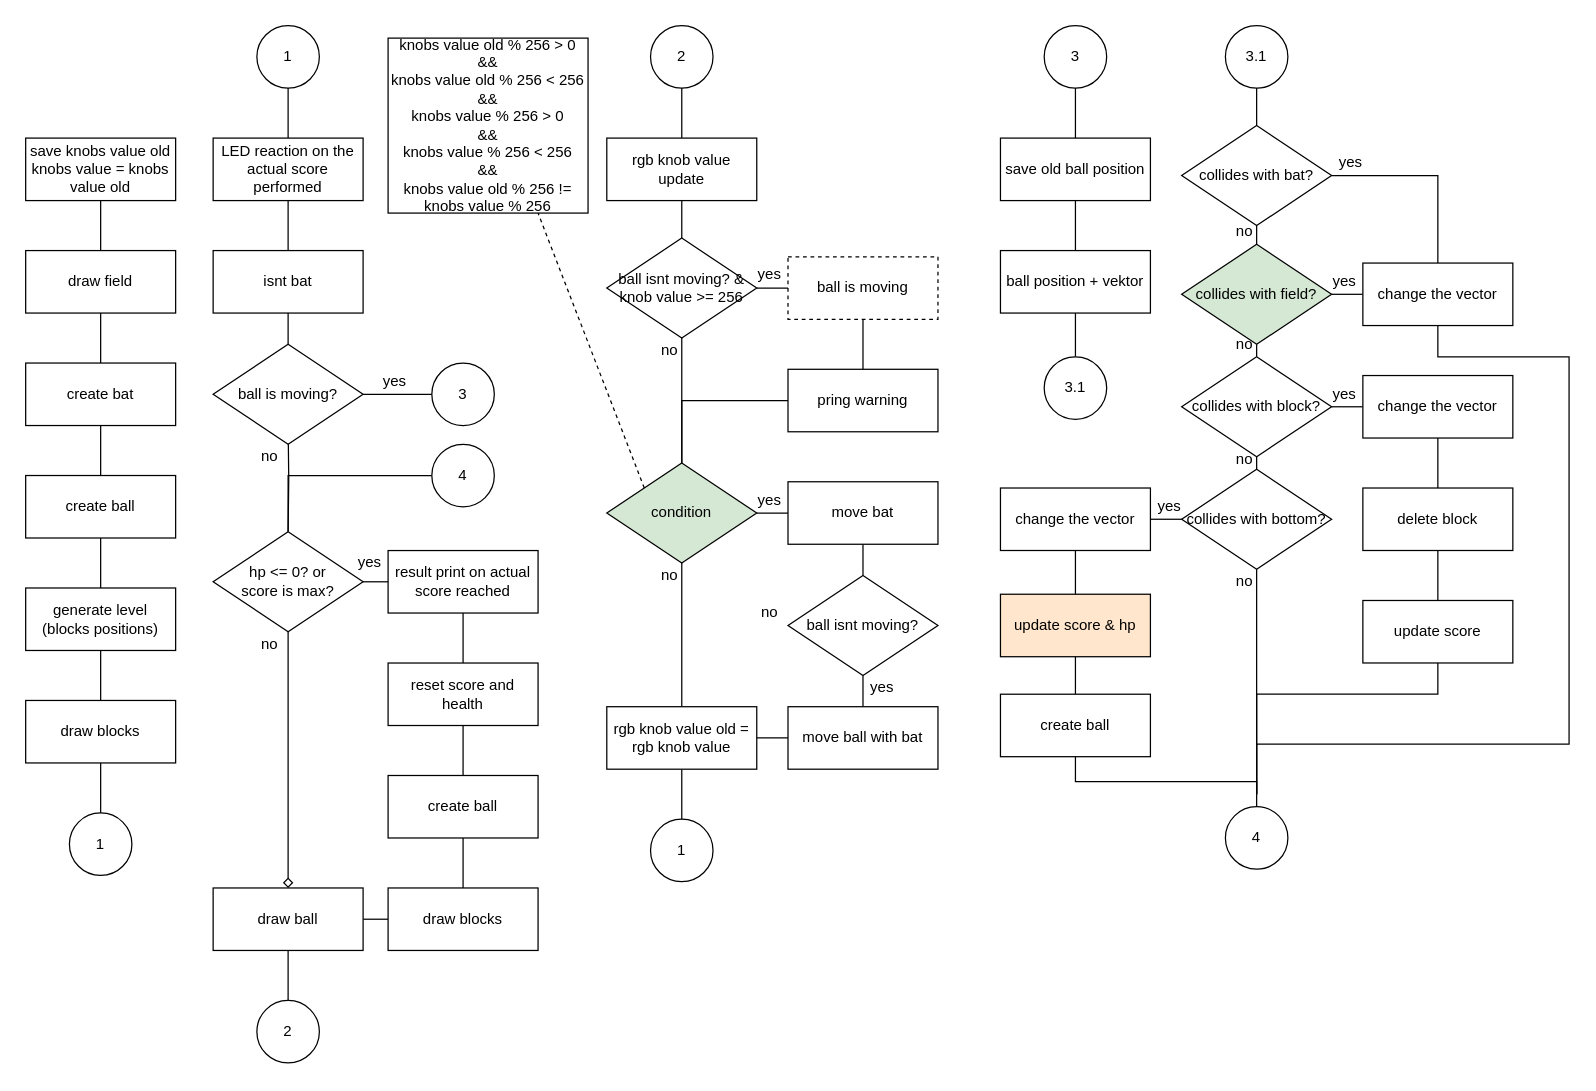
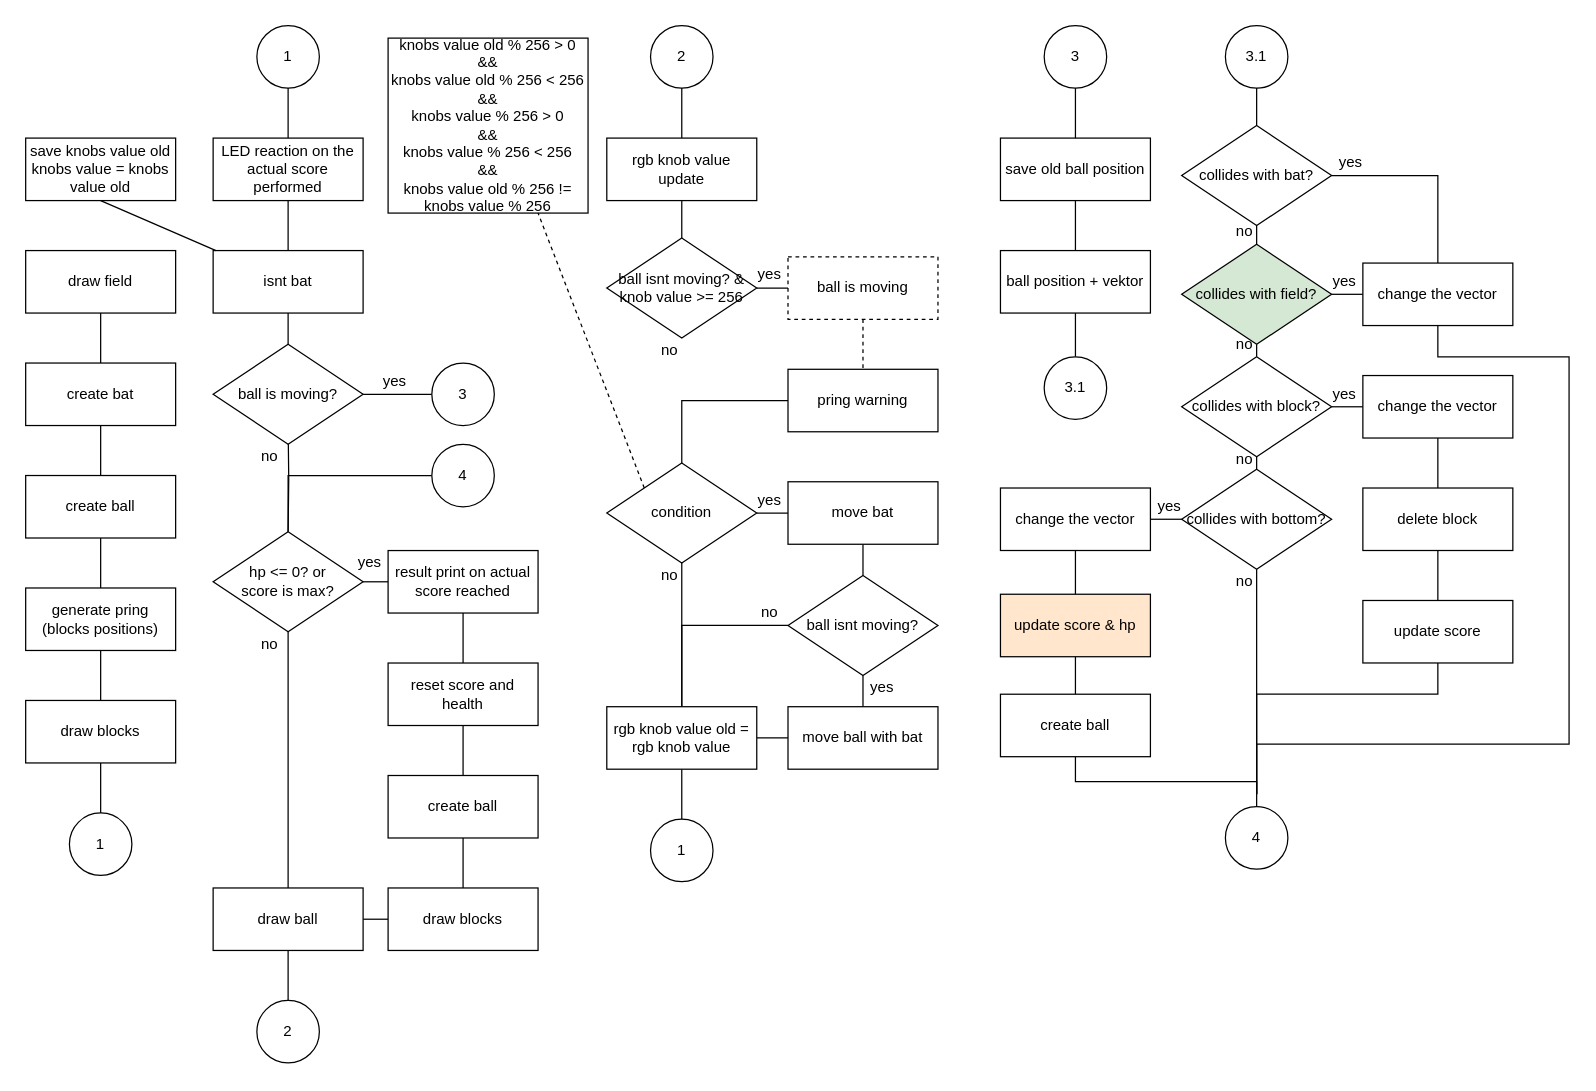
edge "save knobs value old knobs value = knobs value old" -- "draw field": now "save knobs value old knobs value = knobs value old" -- "isnt bat"
edge "ball is moving" -- "pring warning": style solid -> dashed
edge "ball isnt moving? &knob value >= 256" -- "condition": removed
node "condition": fillcolor #d5e8d4 -> #ffffff
node "generate level (blocks positions)": label "generate level (blocks positions)" -> "generate pring (blocks positions)"
edge "ball isnt moving?" -- "rgb knob value old = rgb knob value": added
edge "hp <= 0? or score is max?" -> "draw ball": arrowhead diamond -> none
